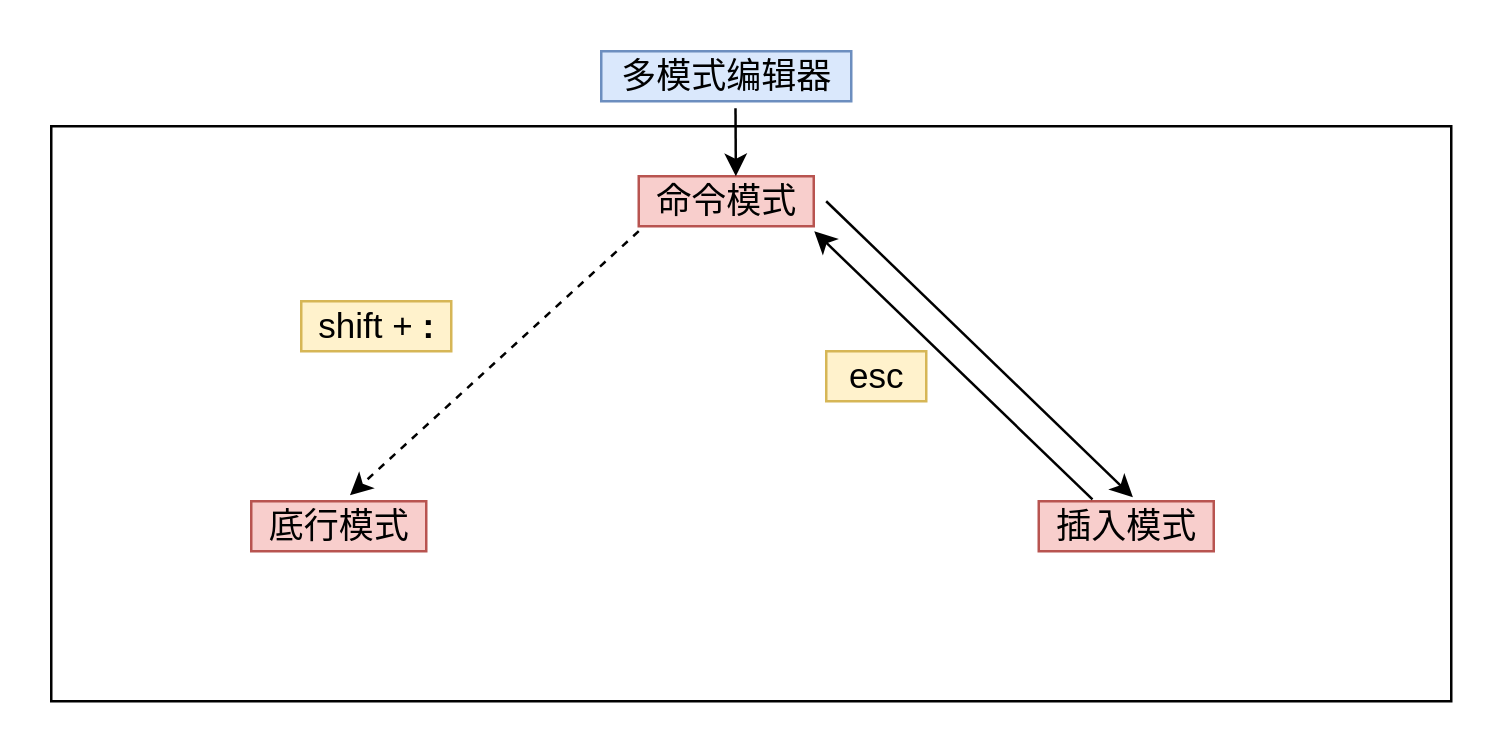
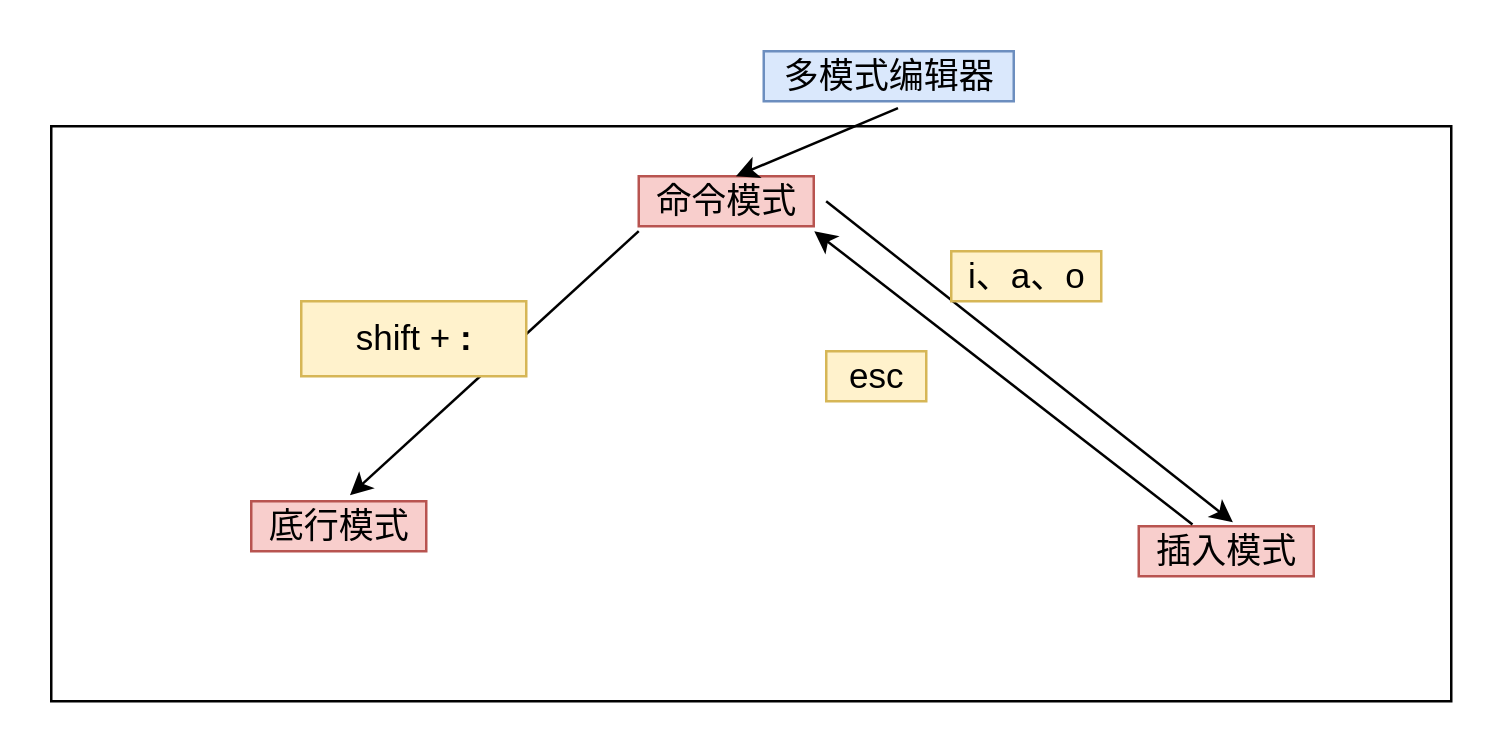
node "多模式编辑器": moved (726, 76) -> (889, 76)
node "i、a、o": added
node "shift + :": size 150x50 -> 225x75
edge "命令模式" -> "底行模式": style dashed -> solid
node "插入模式": moved (1126, 526) -> (1226, 551)
